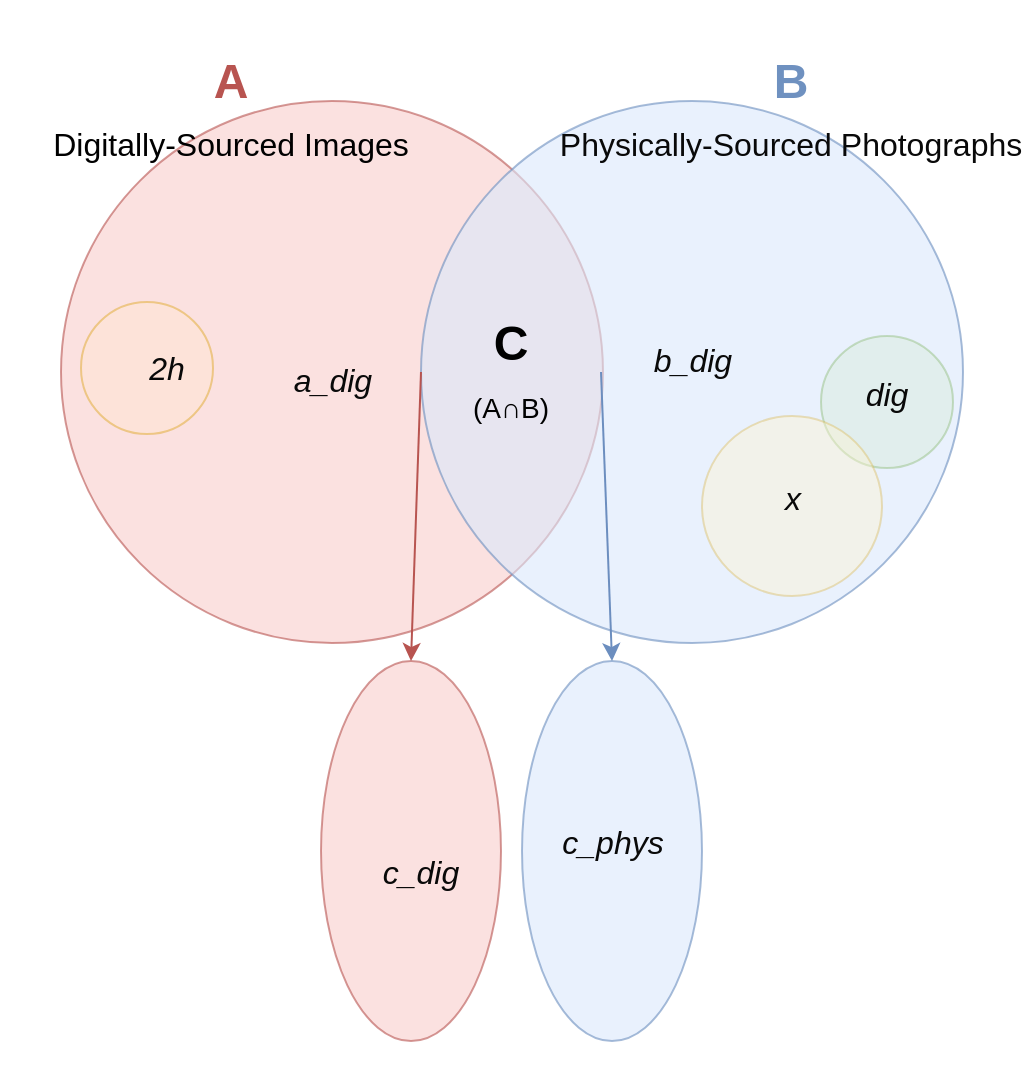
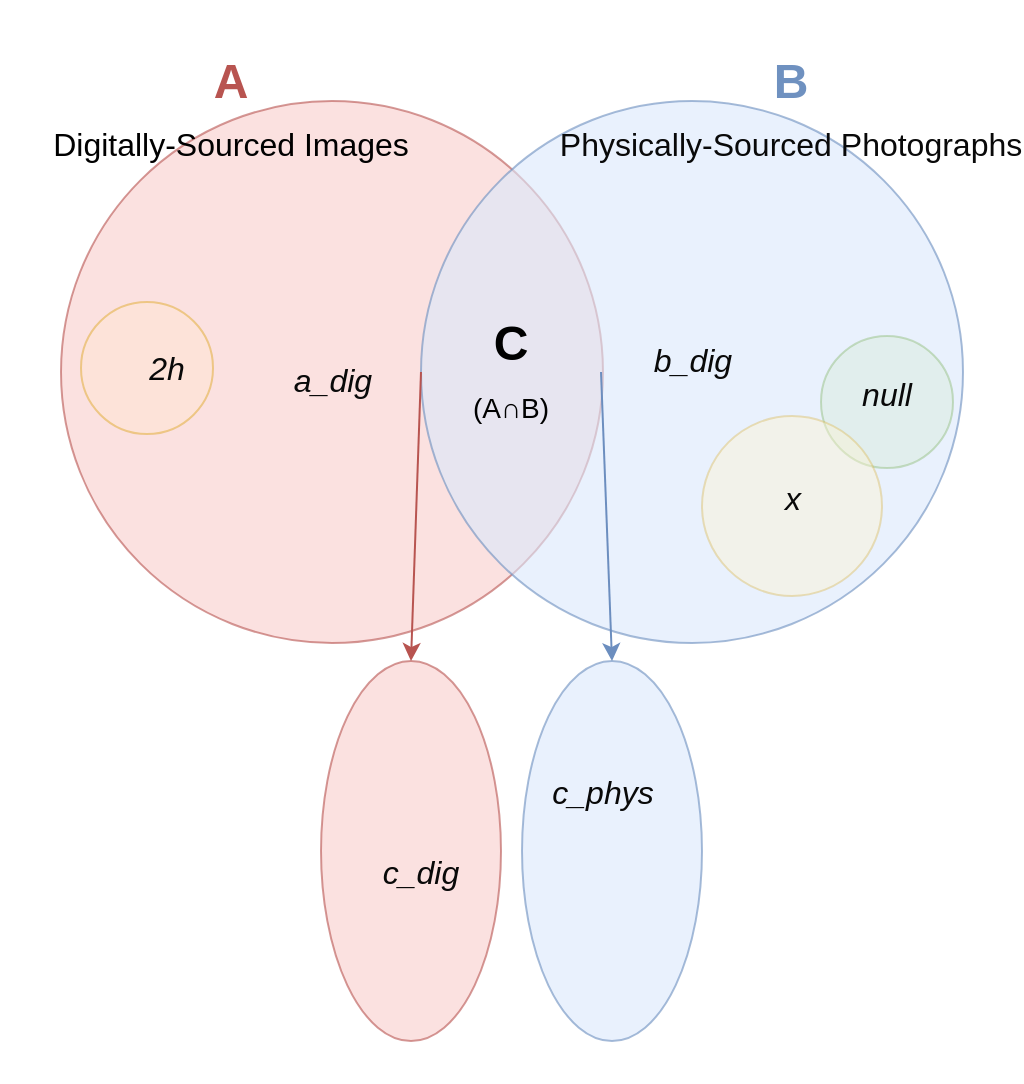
node "dig": label "dig" -> "null"
node "c_phys": moved (612, 851) -> (602, 801)
